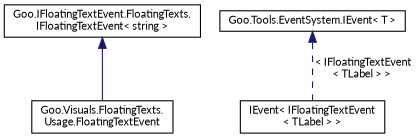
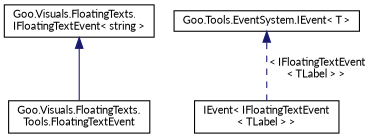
node "Goo.IFloatingTextEvent.FloatingTexts. IFloatingTextEvent< string >": label "Goo.IFloatingTextEvent.FloatingTexts. IFloatingTextEvent< string >" -> "Goo.Visuals.FloatingTexts. IFloatingTextEvent< string >"
node "Goo.Visuals.FloatingTexts. Usage.FloatingTextEvent": label "Goo.Visuals.FloatingTexts. Usage.FloatingTextEvent" -> "Goo.Visuals.FloatingTexts. Tools.FloatingTextEvent"
